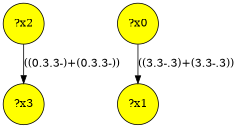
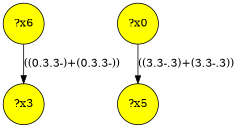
node "?x2": label "?x2" -> "?x6"
node "?x1": label "?x1" -> "?x5"
